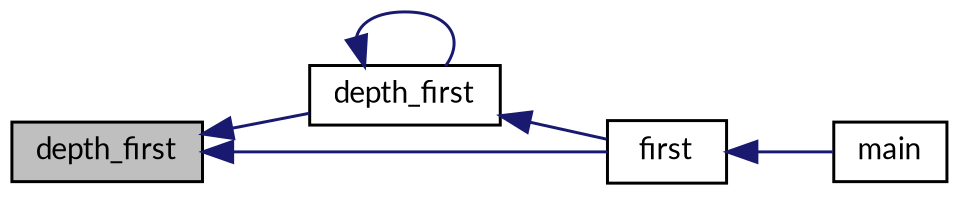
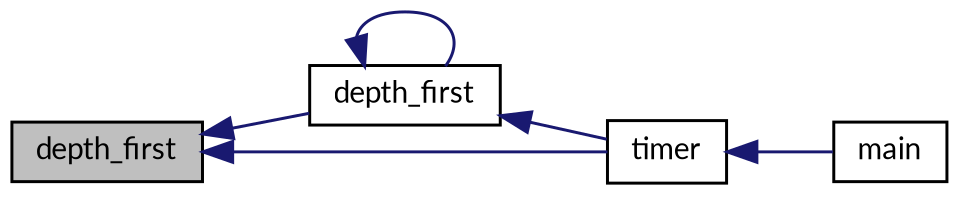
node "first": label "first" -> "timer"
